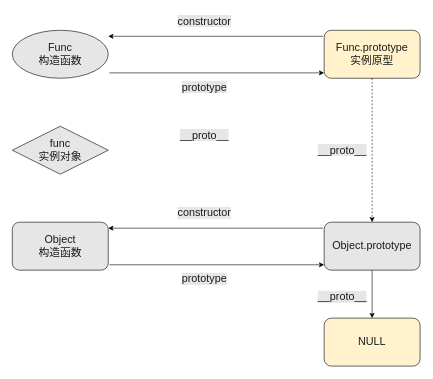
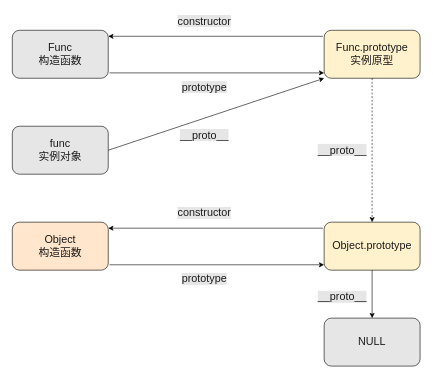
node "Func 构造函数": shape ellipse -> rounded rectangle
edge "func 实例对象" -> "Func.prototype 实例原型": added
node "func 实例对象": shape diamond -> rounded rectangle
node "Object 构造函数": fillcolor #e6e6e6 -> #ffe6cc
node "Object.prototype": fillcolor #e6e6e6 -> #fff2cc
node "NULL": fillcolor #fff2cc -> #e6e6e6
